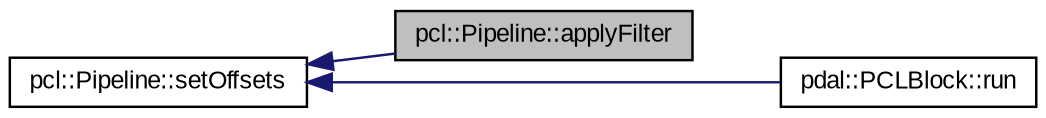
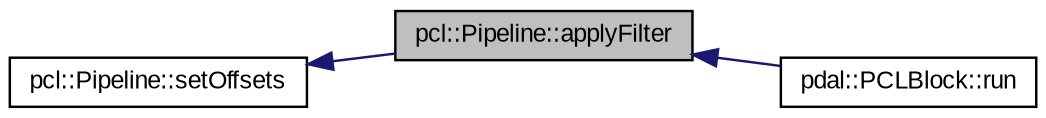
edge "pdal::PCLBlock::run" -> "pcl::Pipeline::setOffsets": now "pdal::PCLBlock::run" -> "pcl::Pipeline::applyFilter"
